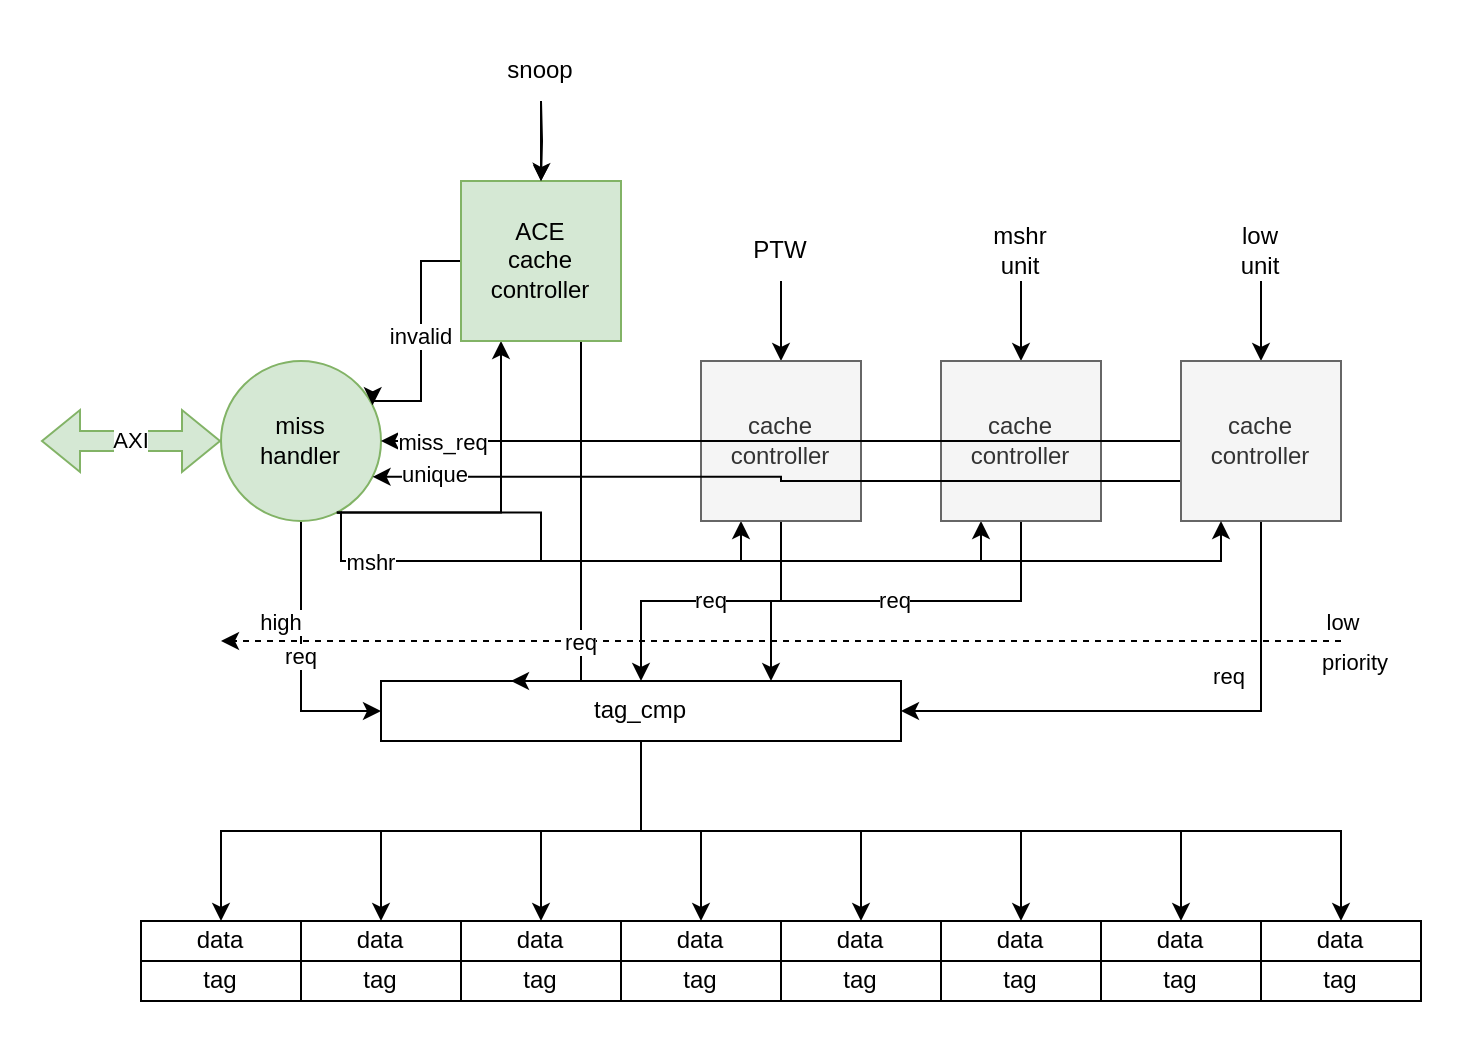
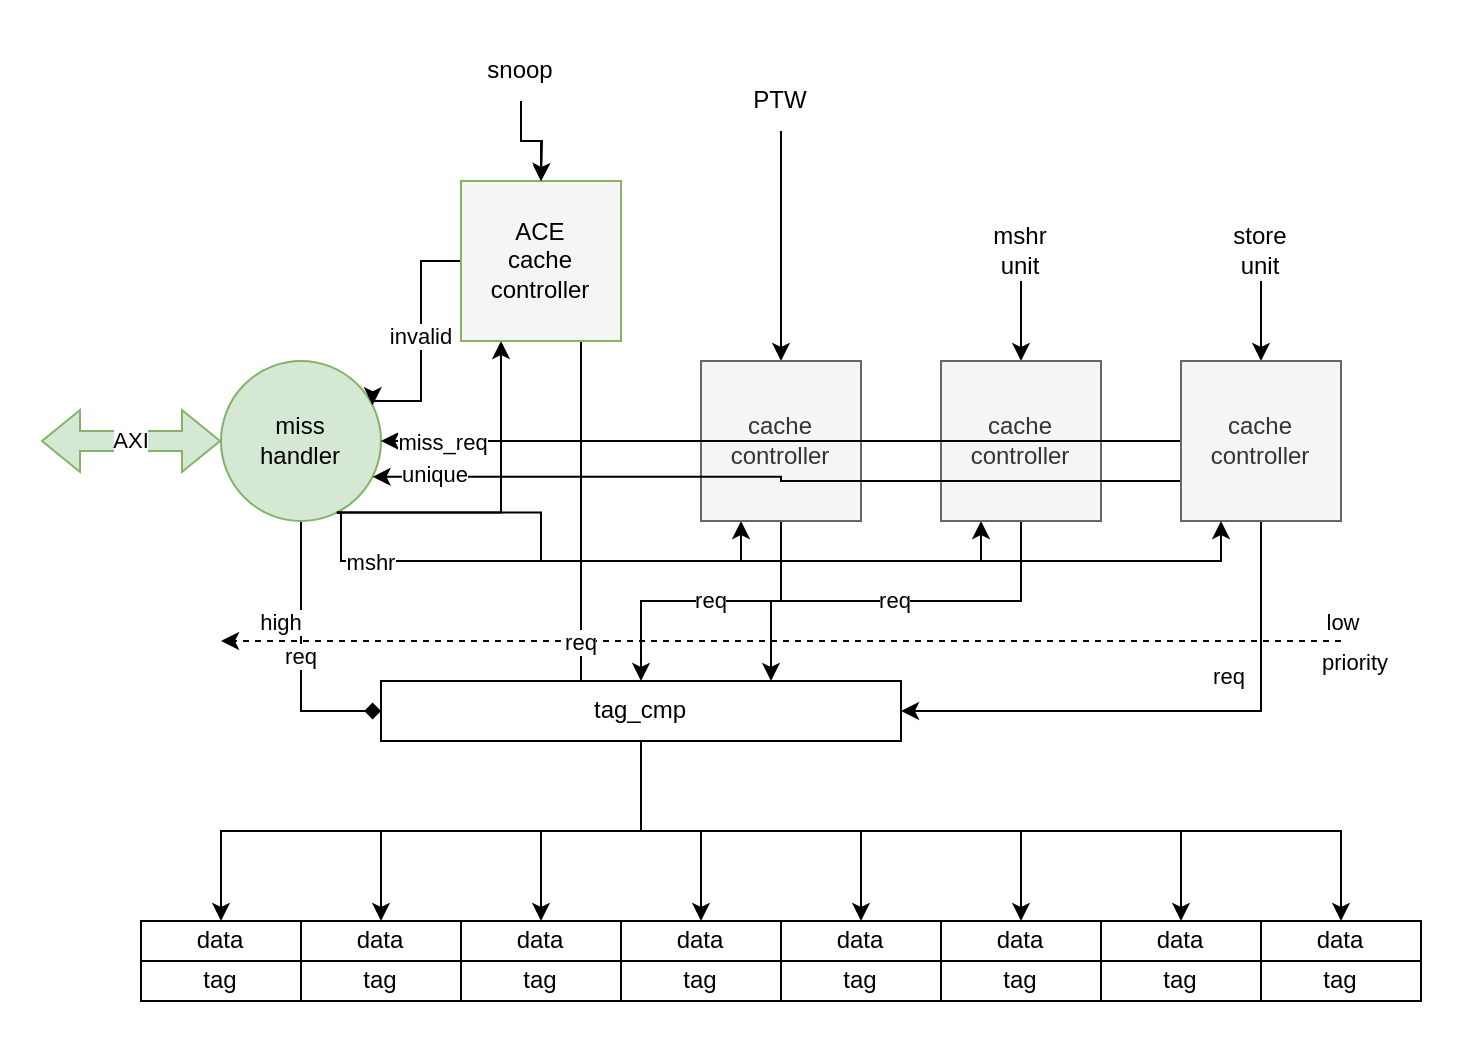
node "snoop": moved (541, 71) -> (521, 71)
node "PTW": moved (781, 251) -> (781, 101)
node "low unit": label "low unit" -> "store unit"
node "ACE cache controller": fillcolor #d5e8d4 -> #f5f5f5
edge "ACE cache controller" -> "tag_cmp": arrowhead classic -> none
edge "miss handler" -> "tag_cmp": arrowhead classic -> diamond
